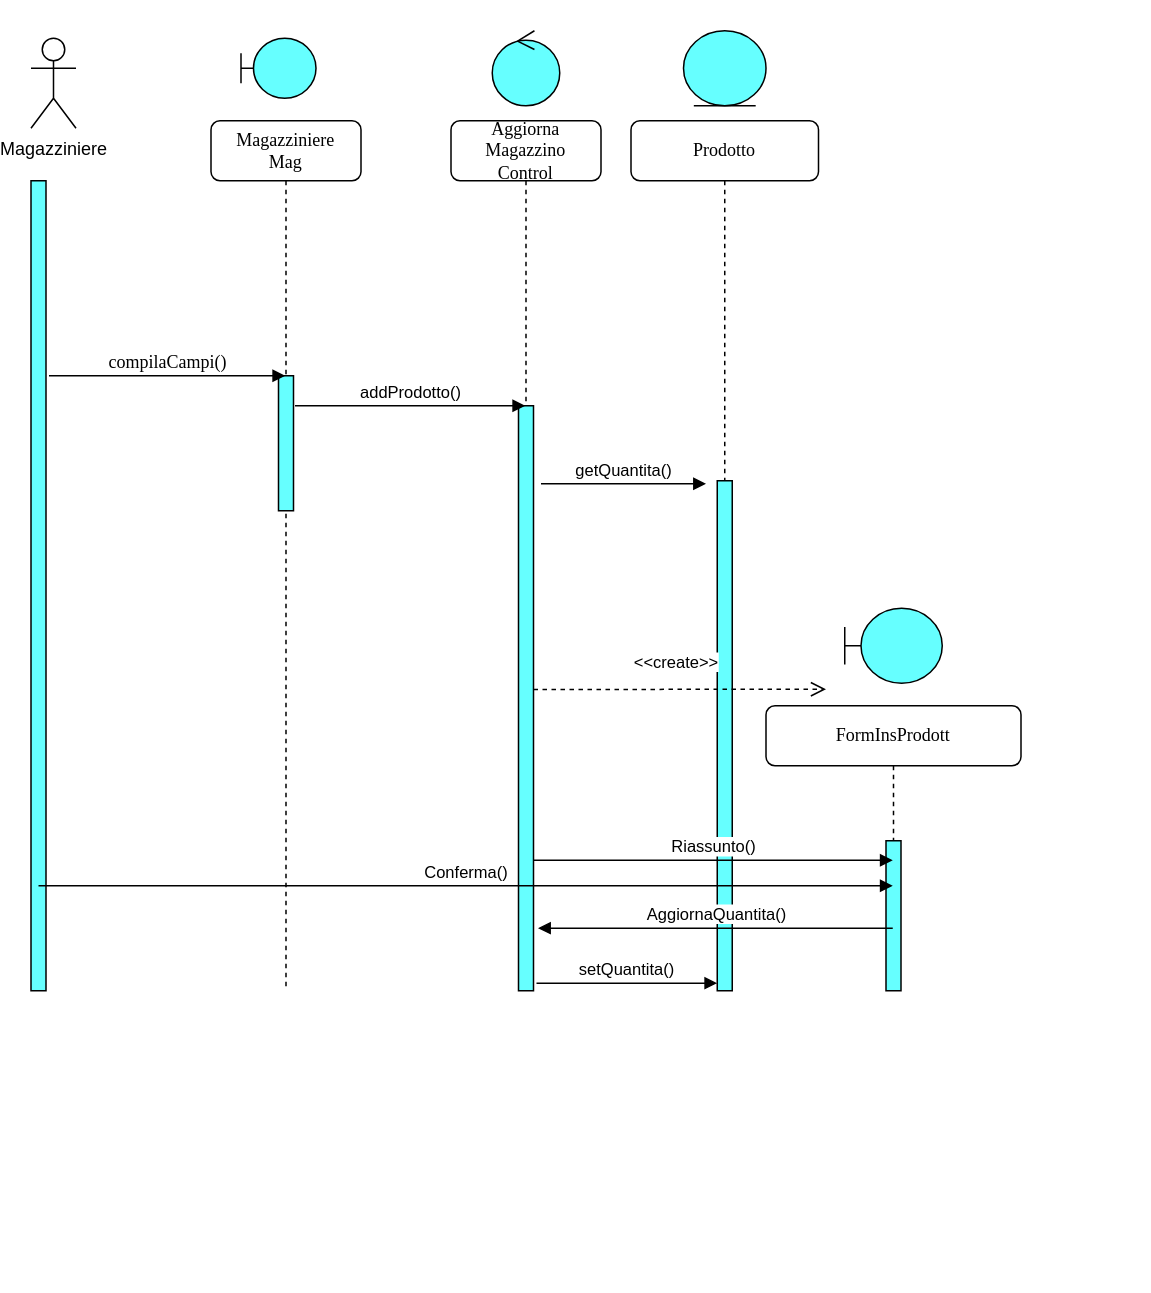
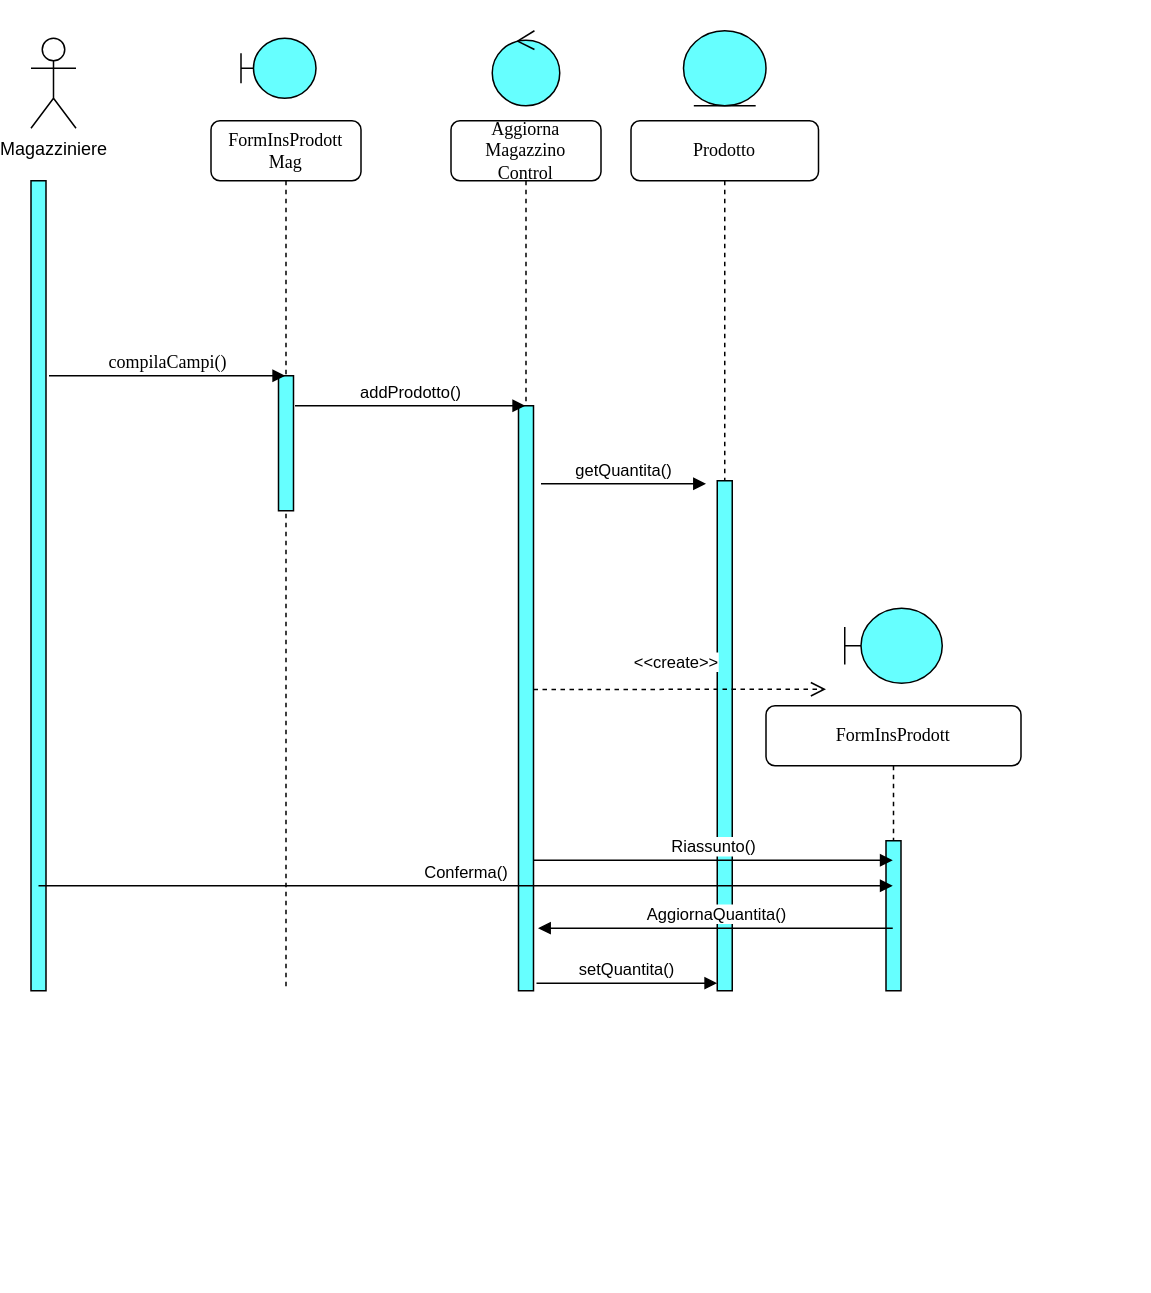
node "Magazziniere Mag": label "Magazziniere Mag" -> "FormInsProdott Mag"
